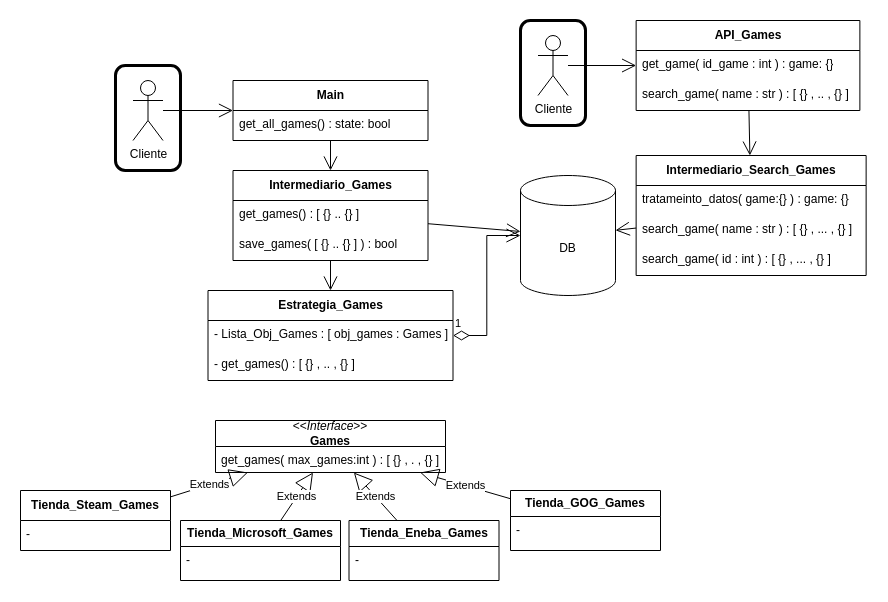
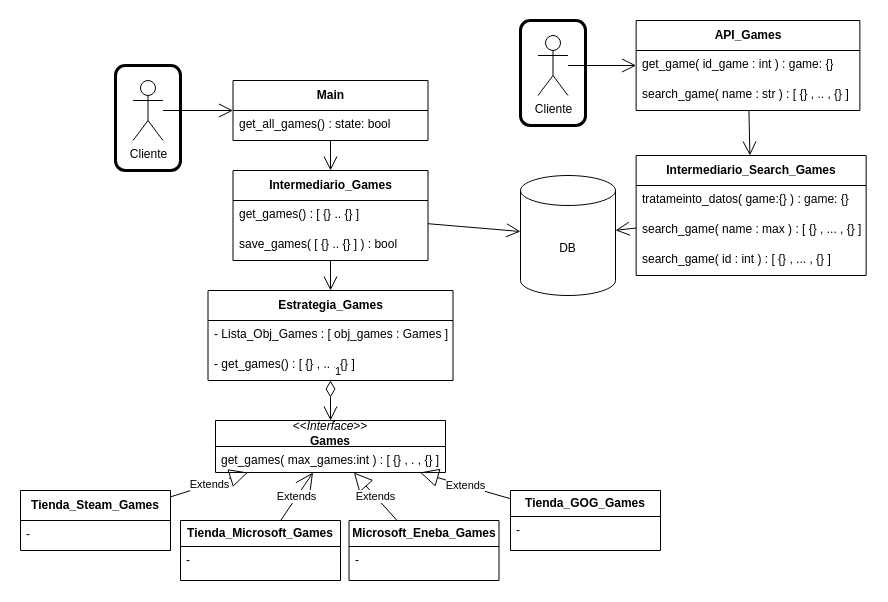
node "search_game( name : str ) : [ {} , ... , {} ]": label "search_game( name : str ) : [ {} , ... , {} ]" -> "search_game( name : max ) : [ {} , ... , {} ]"
edge "DB" -- "Estrategia_Games": now "<<Interface>> Games" -- "Estrategia_Games"
edge "Tienda_Microsoft_Games" -> "<<Interface>> Games": arrowhead block -> open
node "Tienda_Eneba_Games": label "Tienda_Eneba_Games" -> "Microsoft_Eneba_Games"
